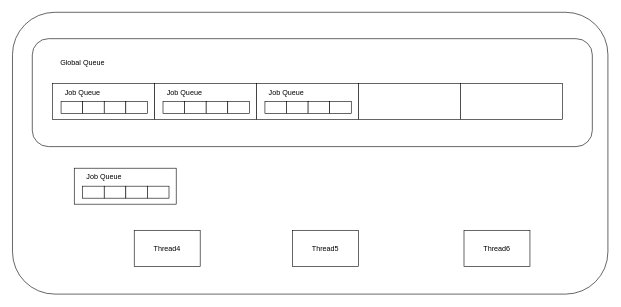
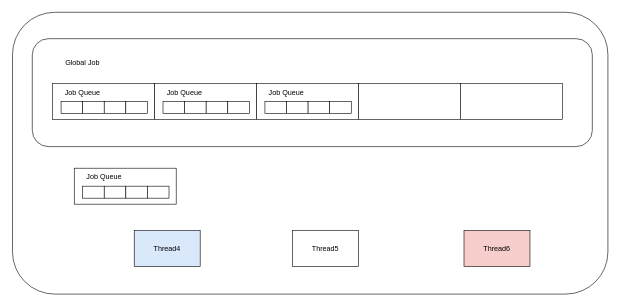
node "Global Queue": label "Global Queue" -> "Global Job"
node "Thread4": fillcolor #ffffff -> #dae8fc
node "Thread6": fillcolor #ffffff -> #f8cecc
